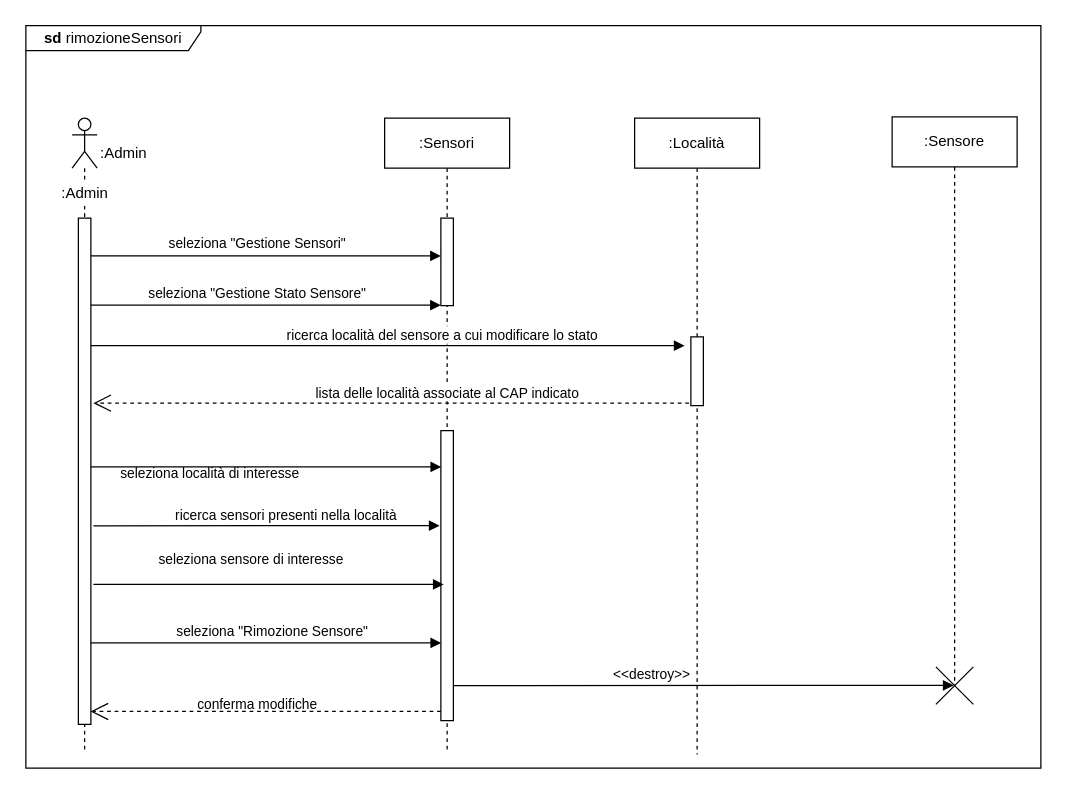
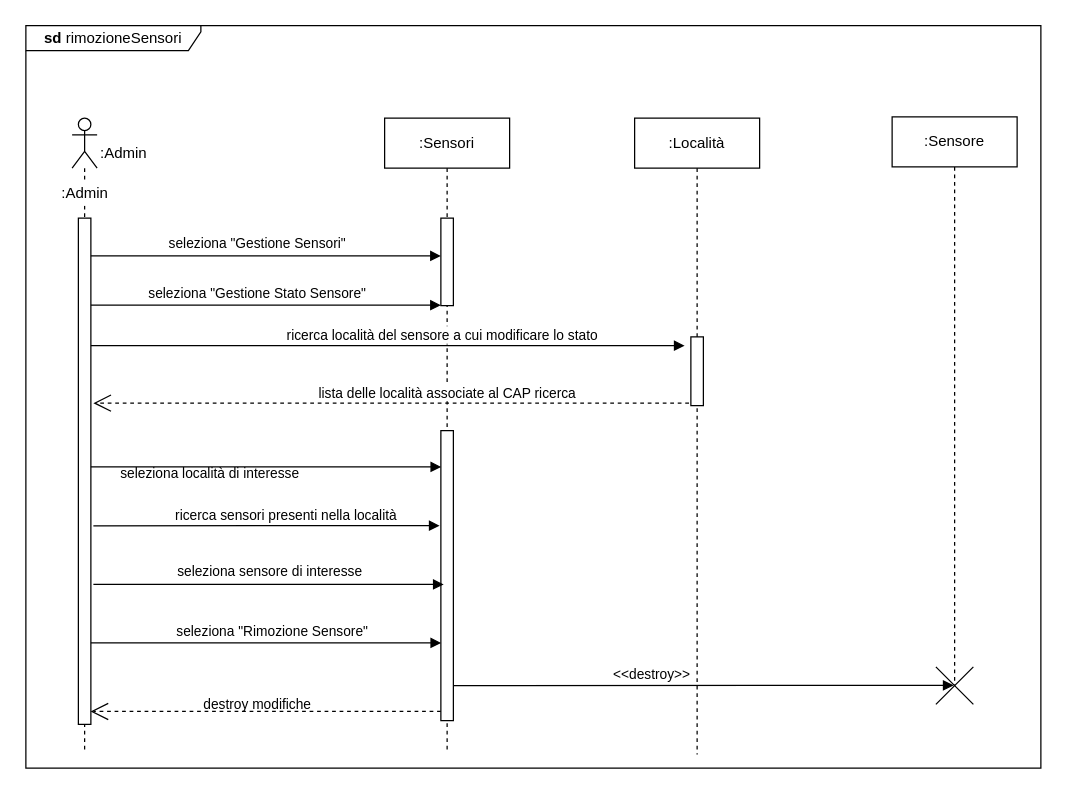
node "lista delle località associate al CAP indicato": label "lista delle località associate al CAP indicato" -> "lista delle località associate al CAP ricerca"
node "seleziona sensore di interesse": moved (250, 559) -> (269, 572)
node "conferma modifiche": label "conferma modifiche" -> "destroy modifiche"
